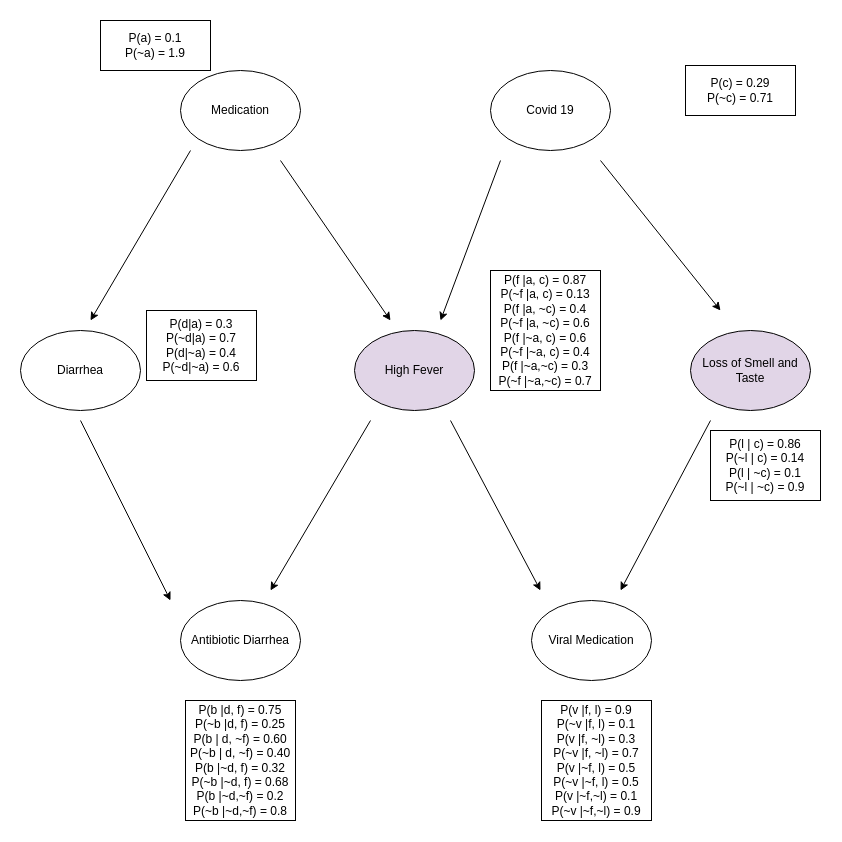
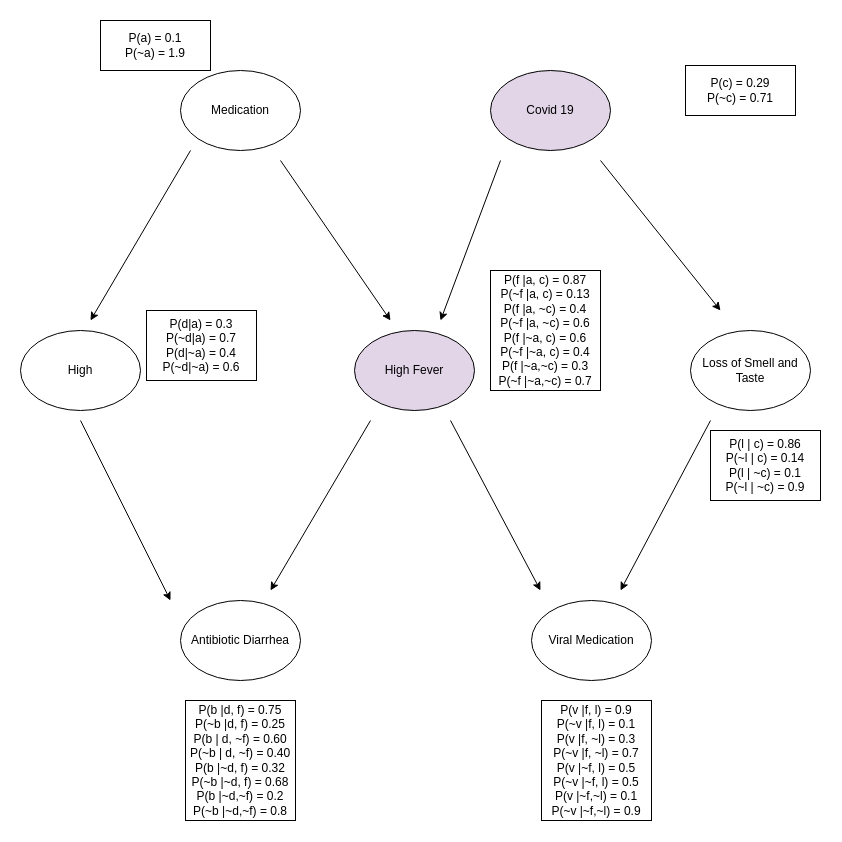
node "Covid 19": fillcolor #ffffff -> #e1d5e7
node "Diarrhea": label "Diarrhea" -> "High"
node "Loss of Smell and Taste": fillcolor #e1d5e7 -> #ffffff
